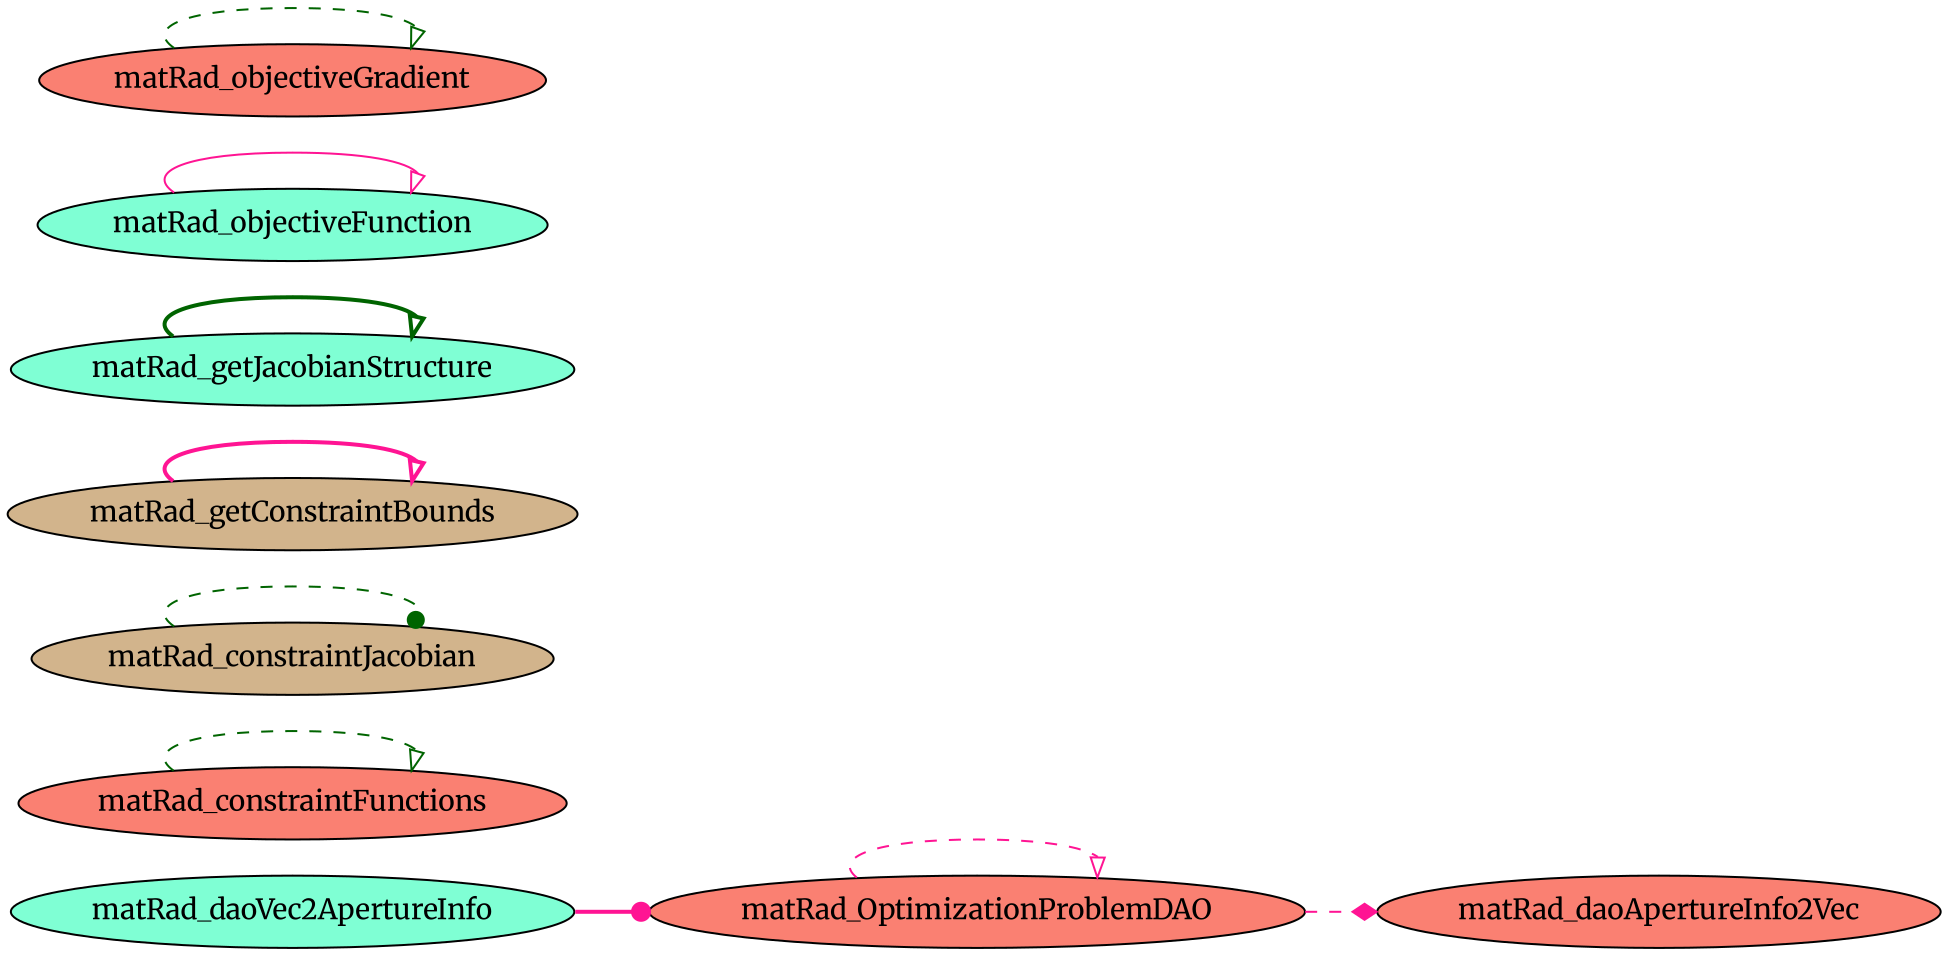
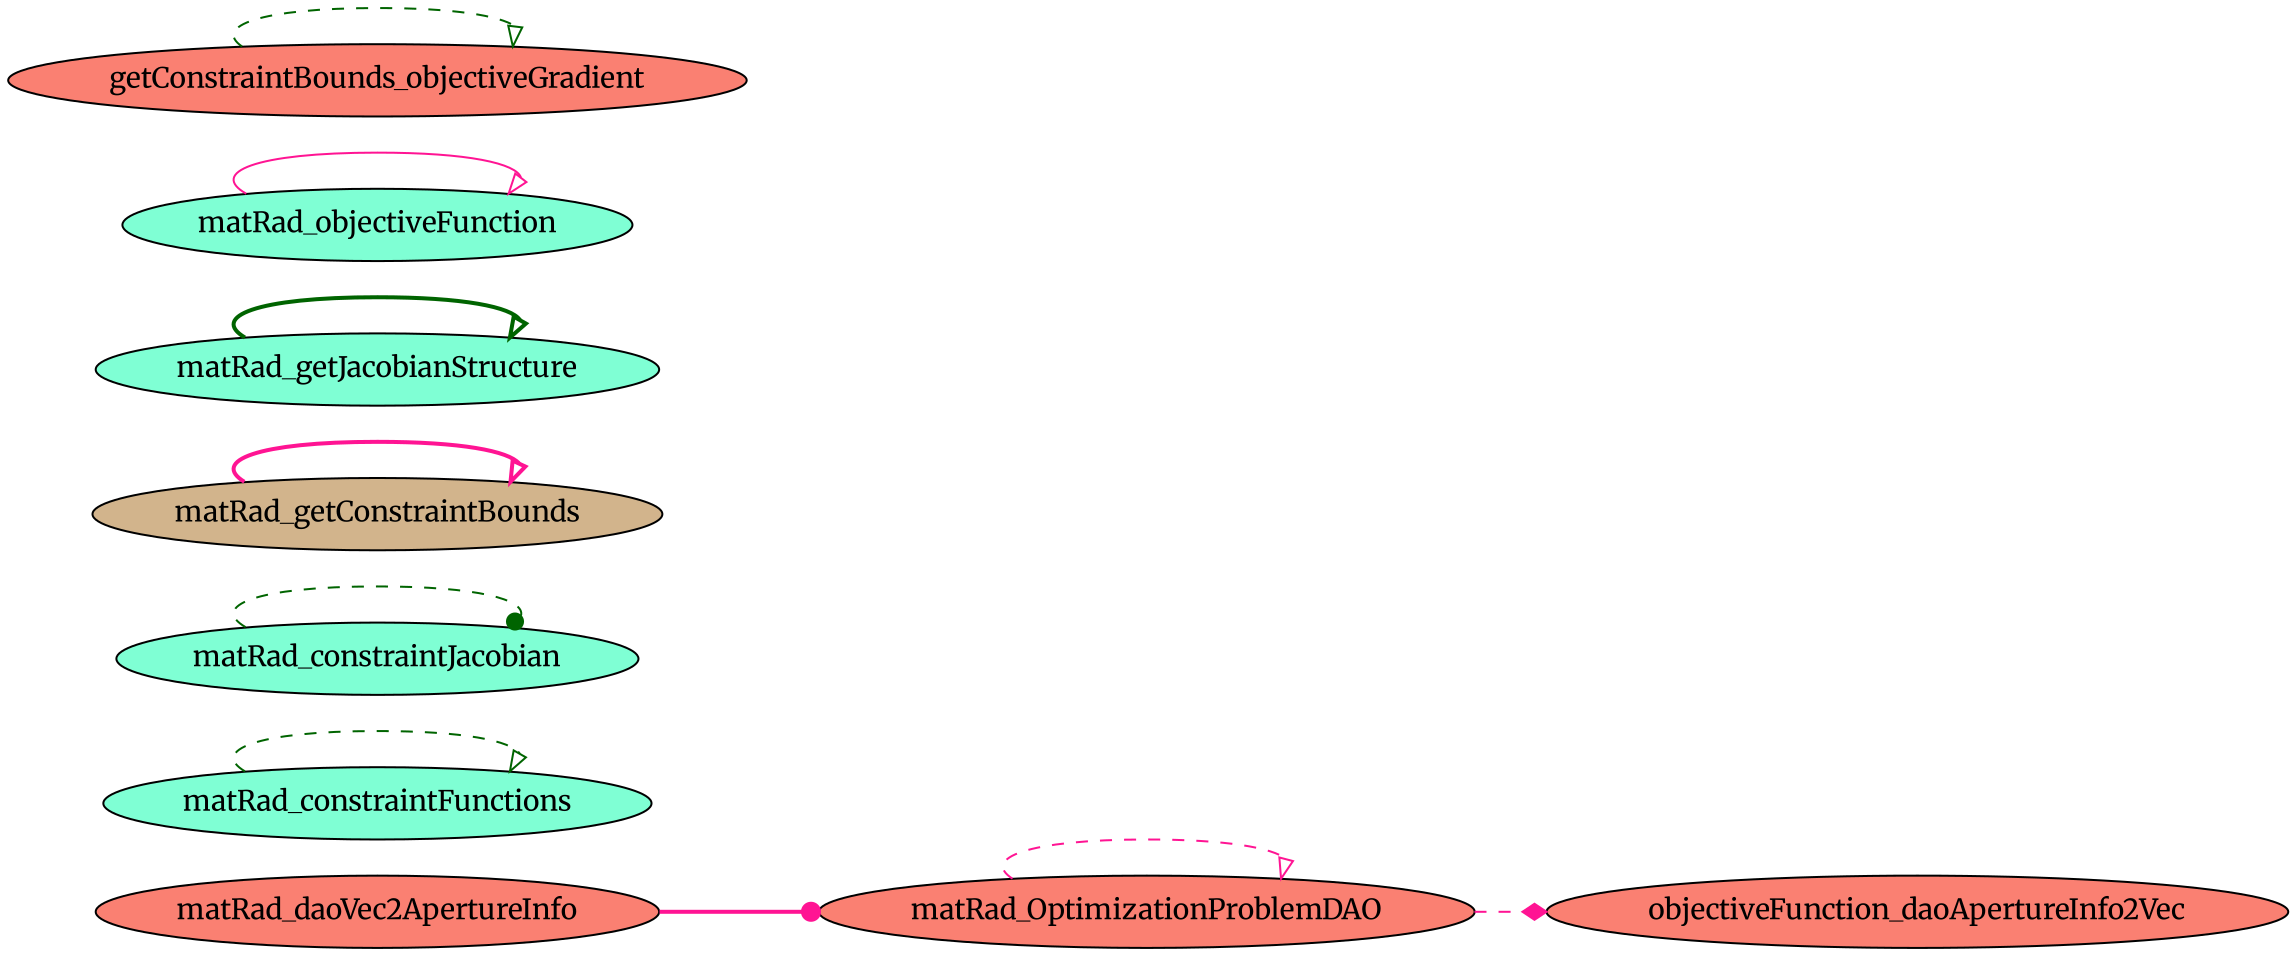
node "matRad_objectiveGradient": label "matRad_objectiveGradient" -> "getConstraintBounds_objectiveGradient"
node "matRad_constraintJacobian": fillcolor tan -> aquamarine
node "matRad_constraintFunctions": fillcolor salmon -> aquamarine
node "matRad_daoVec2ApertureInfo": fillcolor aquamarine -> salmon
node "matRad_daoApertureInfo2Vec": label "matRad_daoApertureInfo2Vec" -> "objectiveFunction_daoApertureInfo2Vec"
